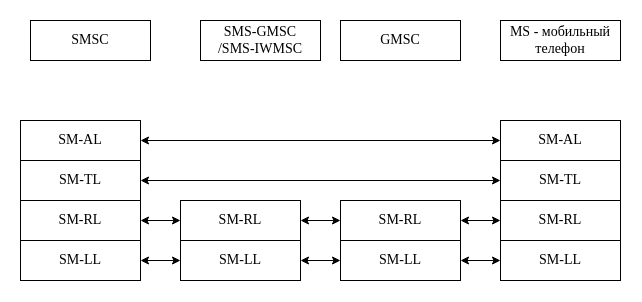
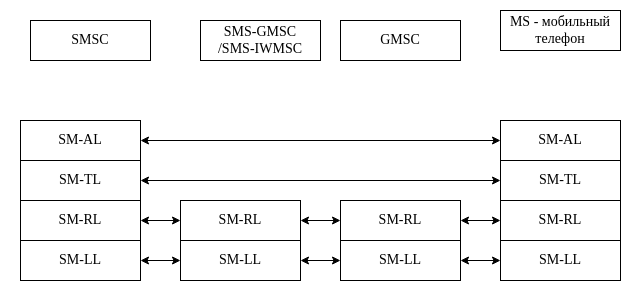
node "MS - мобильный телефон": moved (561, 41) -> (561, 31)
